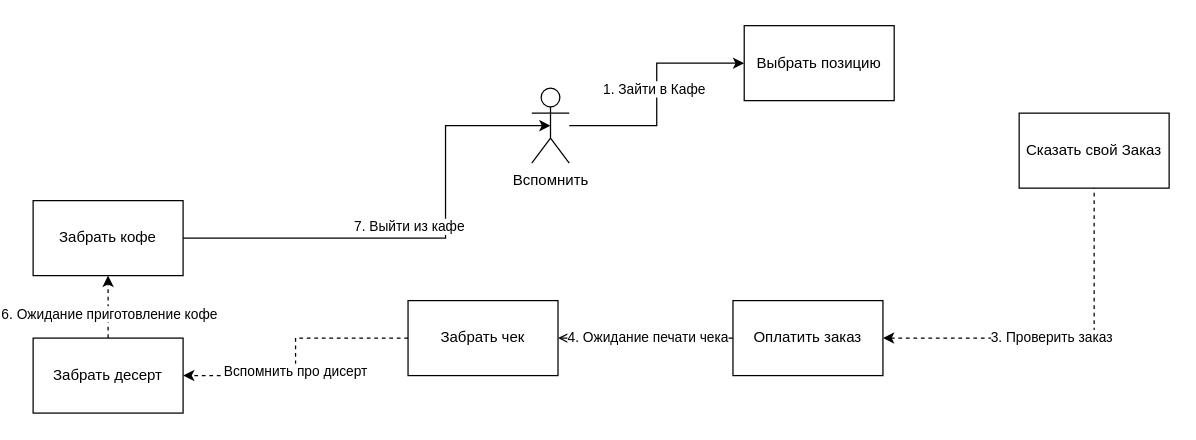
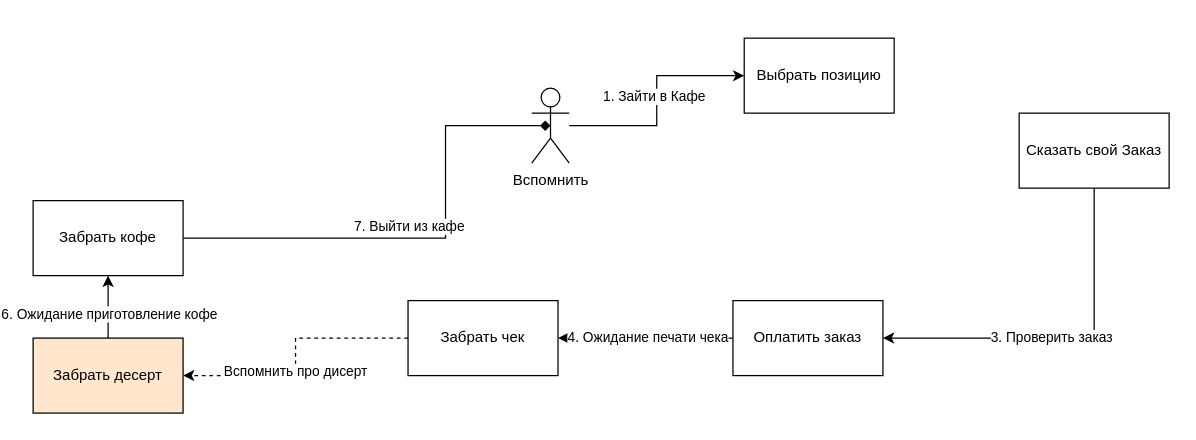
node "Выбрать позицию": moved (819, 63) -> (819, 76)
edge "Забрать кофе" -> "Вспомнить": arrowhead classic -> diamond
edge "Сказать свой Заказ" -> "Оплатить заказ": style dashed -> solid
edge "Забрать десерт" -> "Забрать кофе": style dashed -> solid
edge "Оплатить заказ" -> "Забрать чек": arrowhead open -> classic
node "Забрать десерт": fillcolor #ffffff -> #ffe6cc
